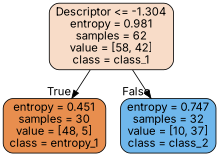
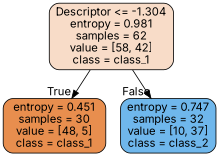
node "entropy = 0.451 samples = 30 value = [48, 5] class = entropy_1": label "entropy = 0.451 samples = 30 value = [48, 5] class = entropy_1" -> "entropy = 0.451 samples = 30 value = [48, 5] class = class_1"
